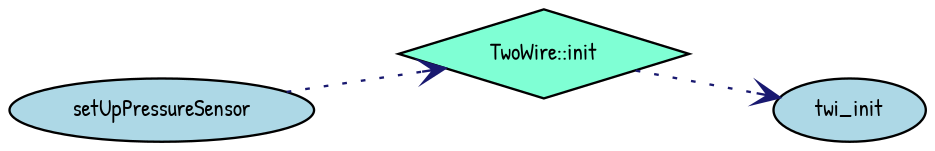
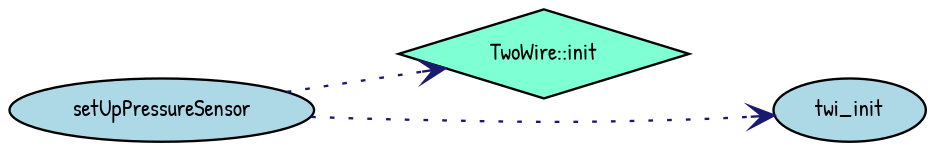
edge "TwoWire::init" -> "twi_init": now "setUpPressureSensor" -> "twi_init"
